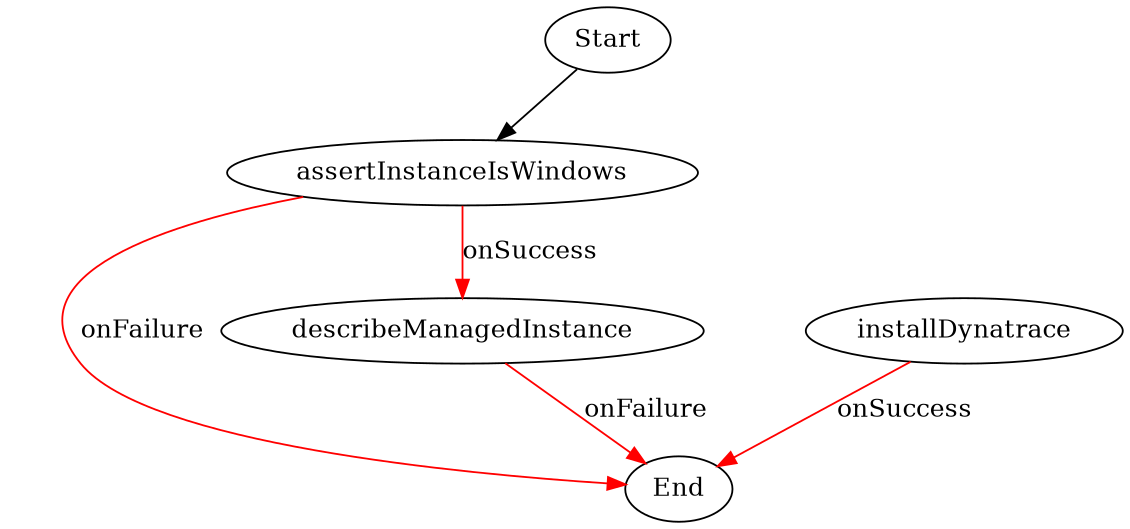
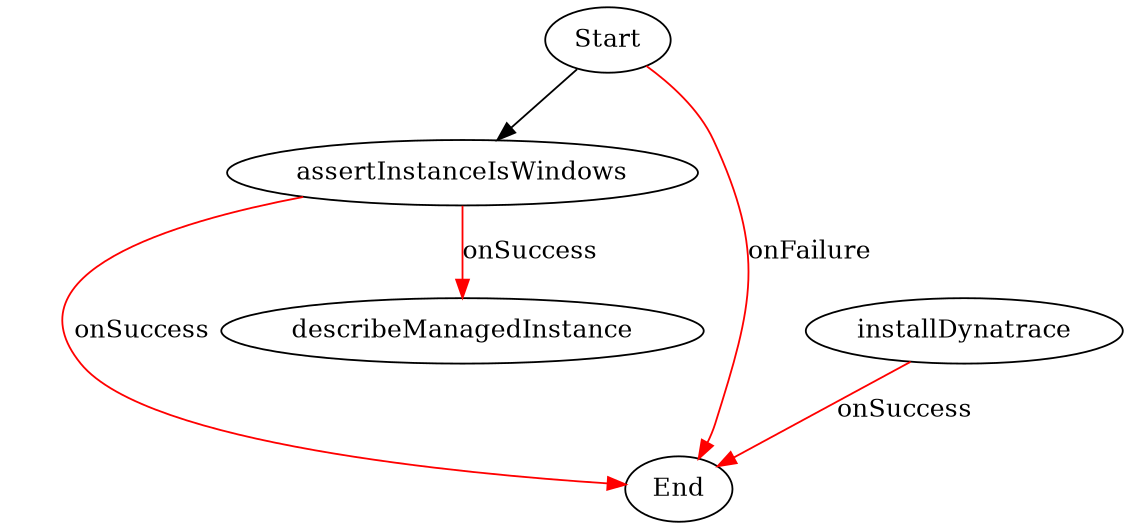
edge "assertInstanceIsWindows" -> "End": label "onFailure" -> "onSuccess"
edge "describeManagedInstance" -> "End": now "Start" -> "End"
